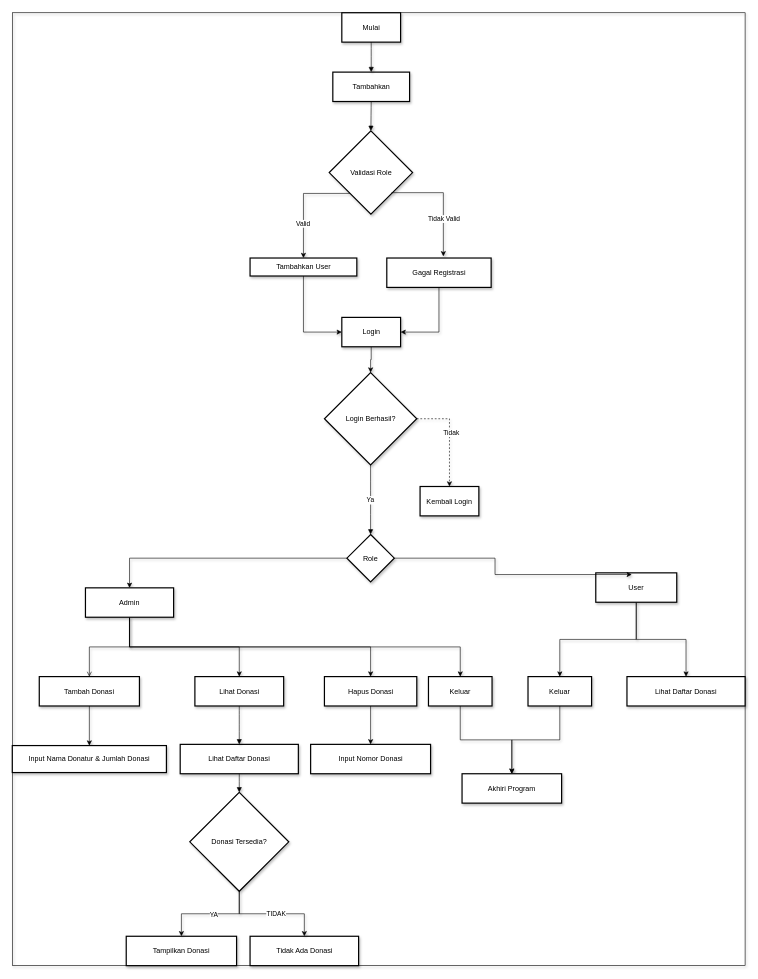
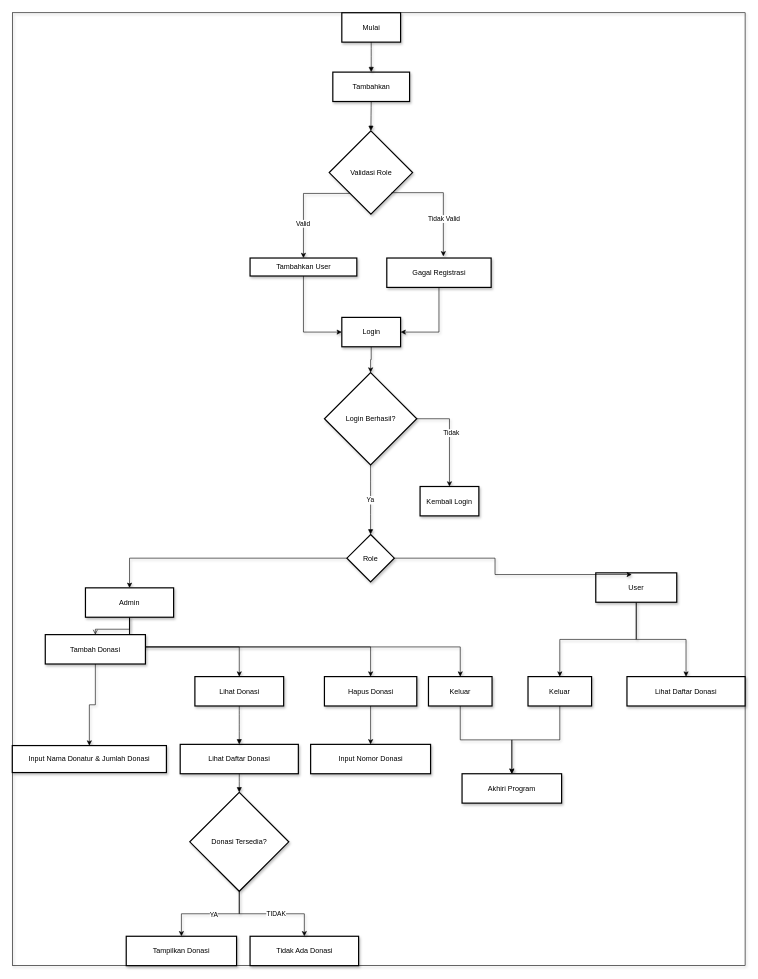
edge "Login Berhasil?" -> "Kembali Login": style dashed -> solid
node "Tambah Donasi": moved (89, 691) -> (95, 649)
